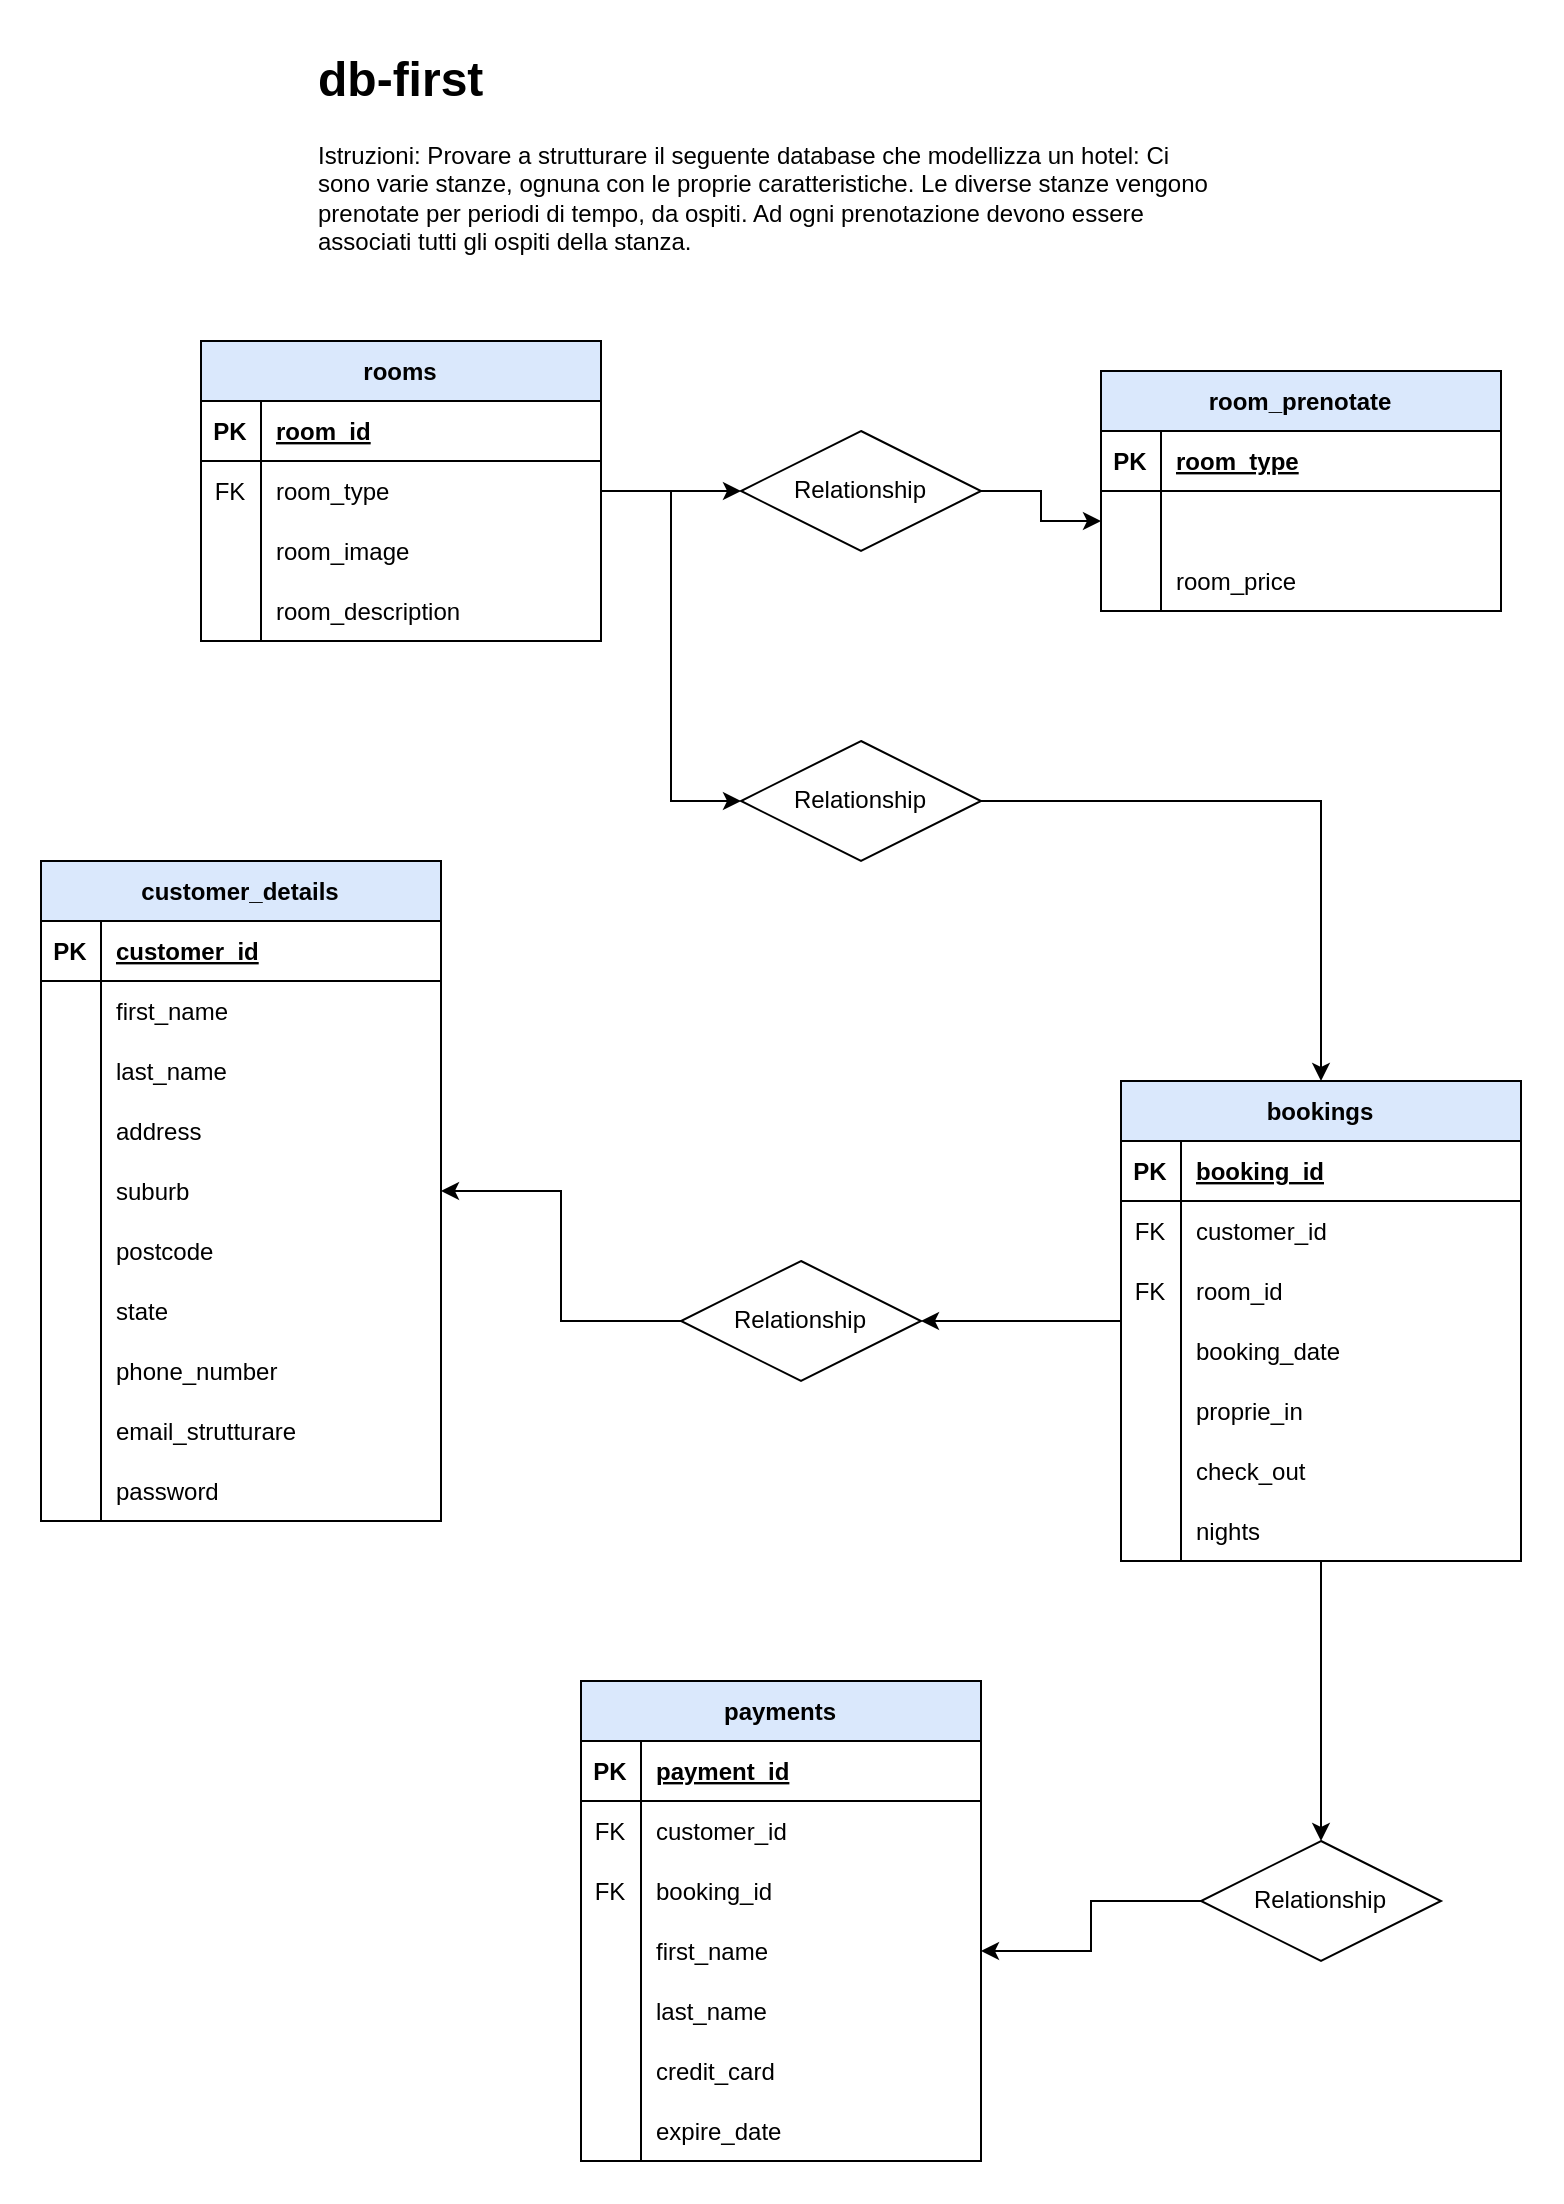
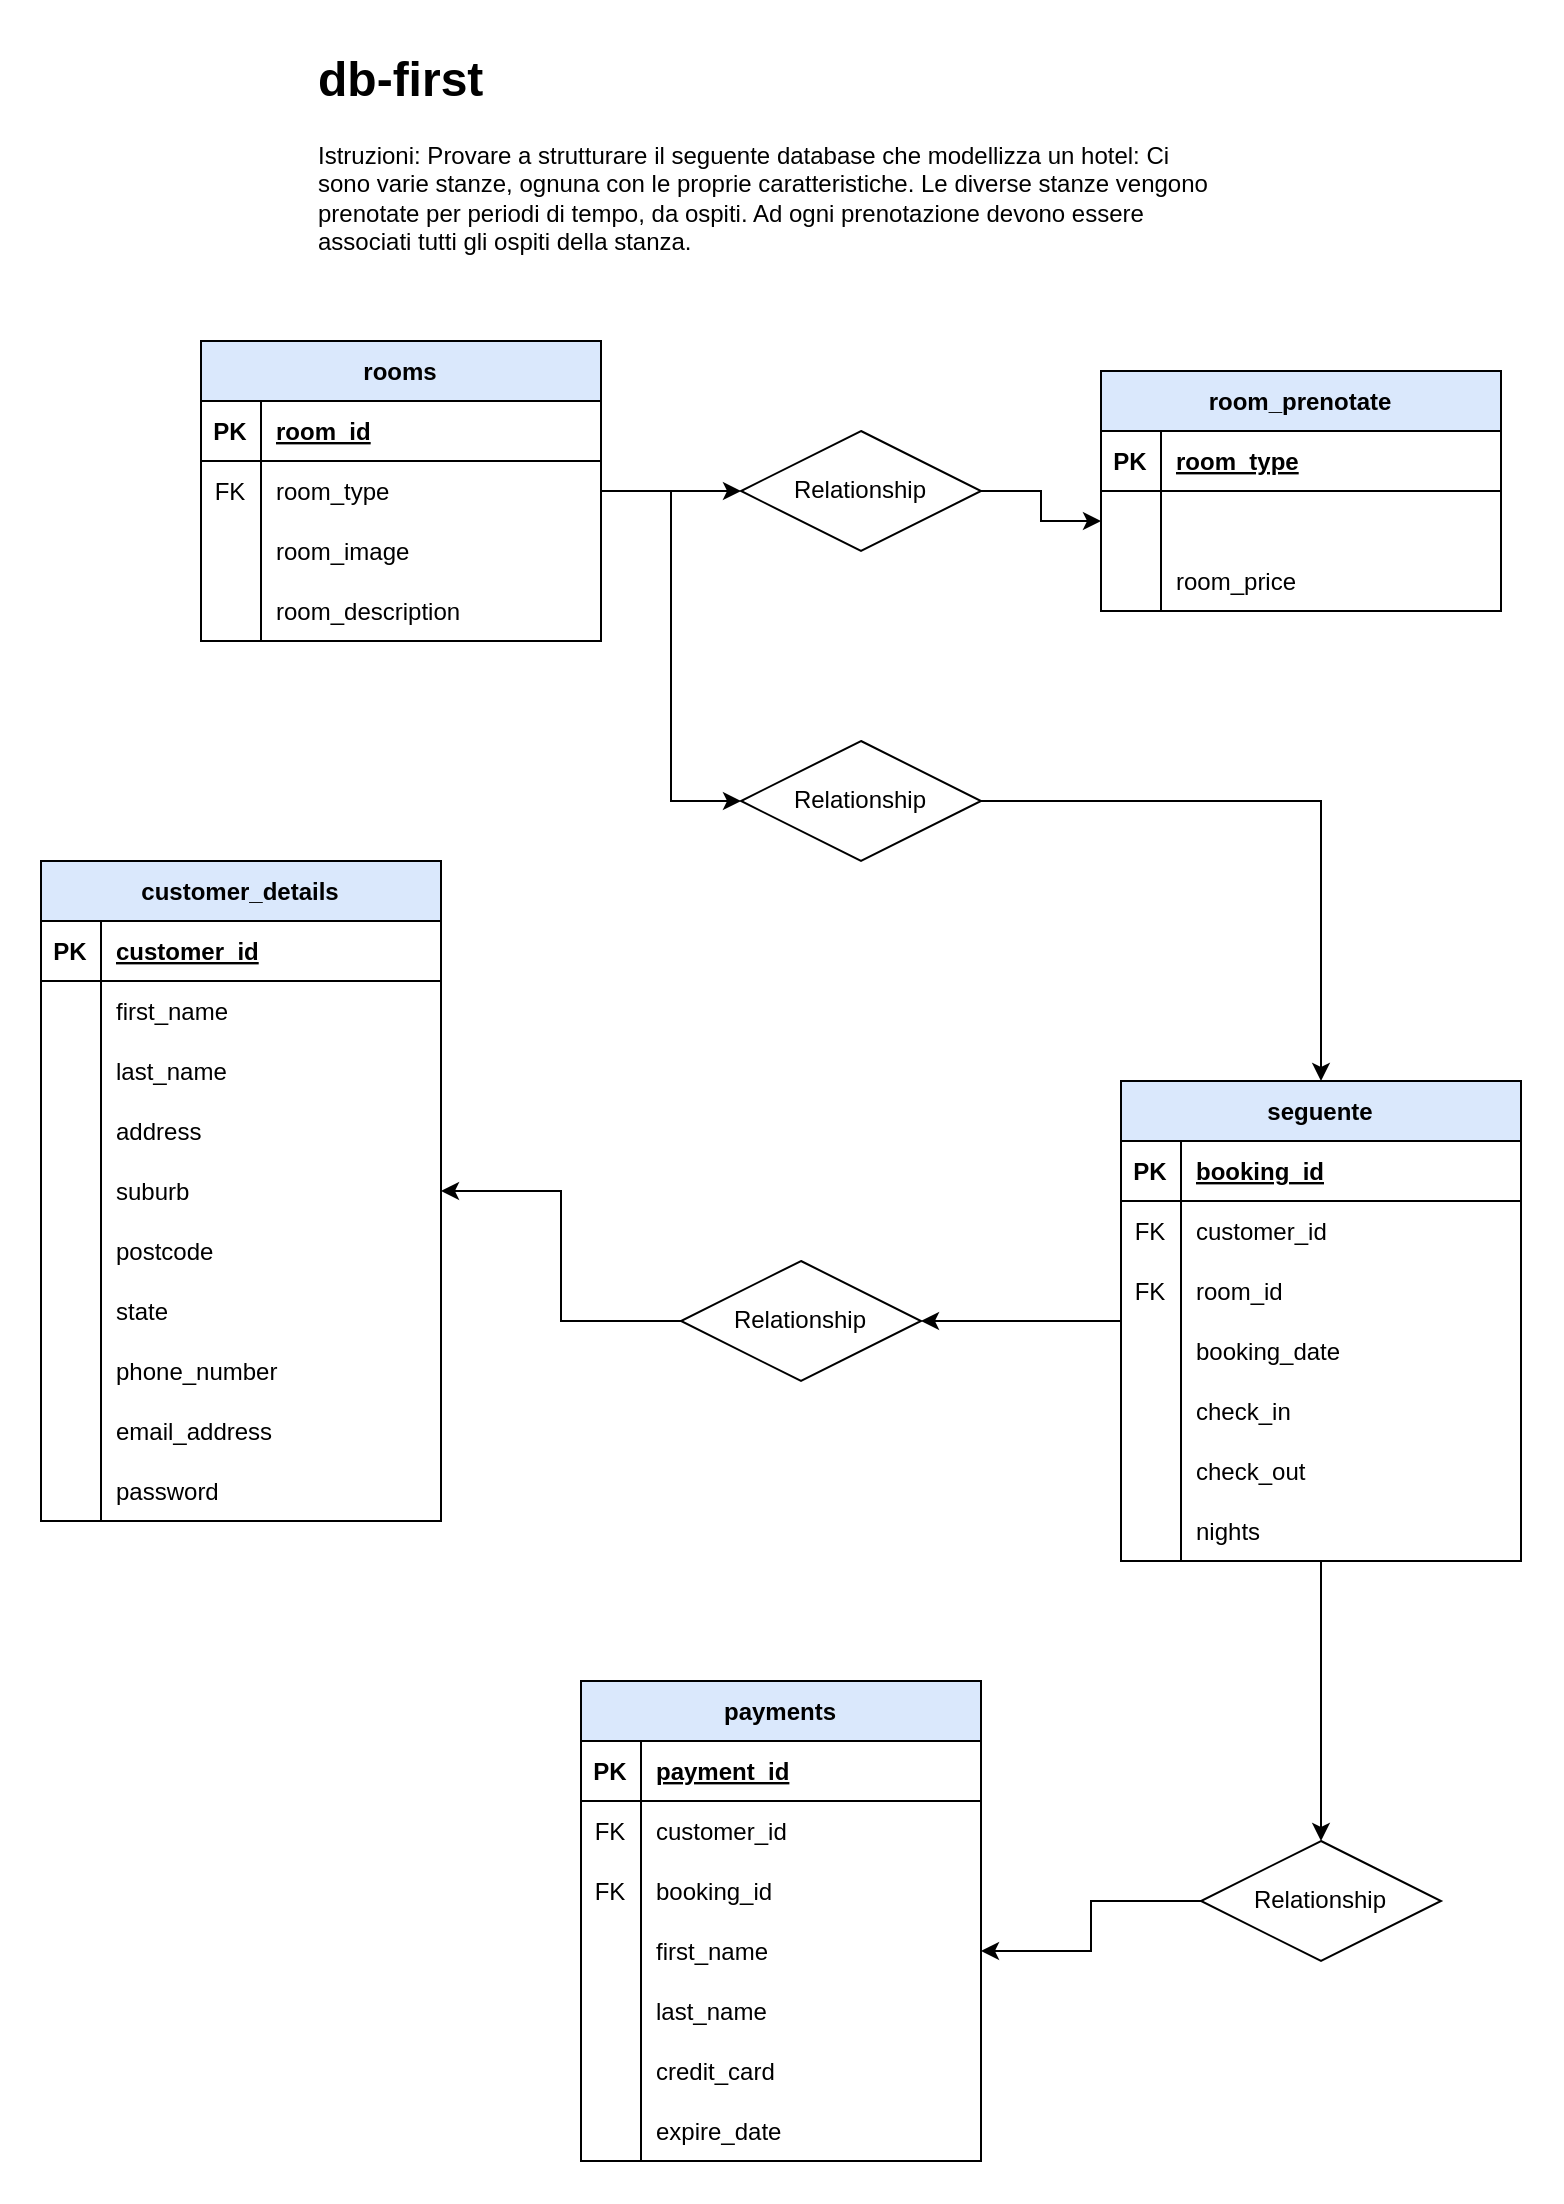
node "bookings": label "bookings" -> "seguente"
node "proprie_in": label "proprie_in" -> "check_in"
node "email_strutturare": label "email_strutturare" -> "email_address"
